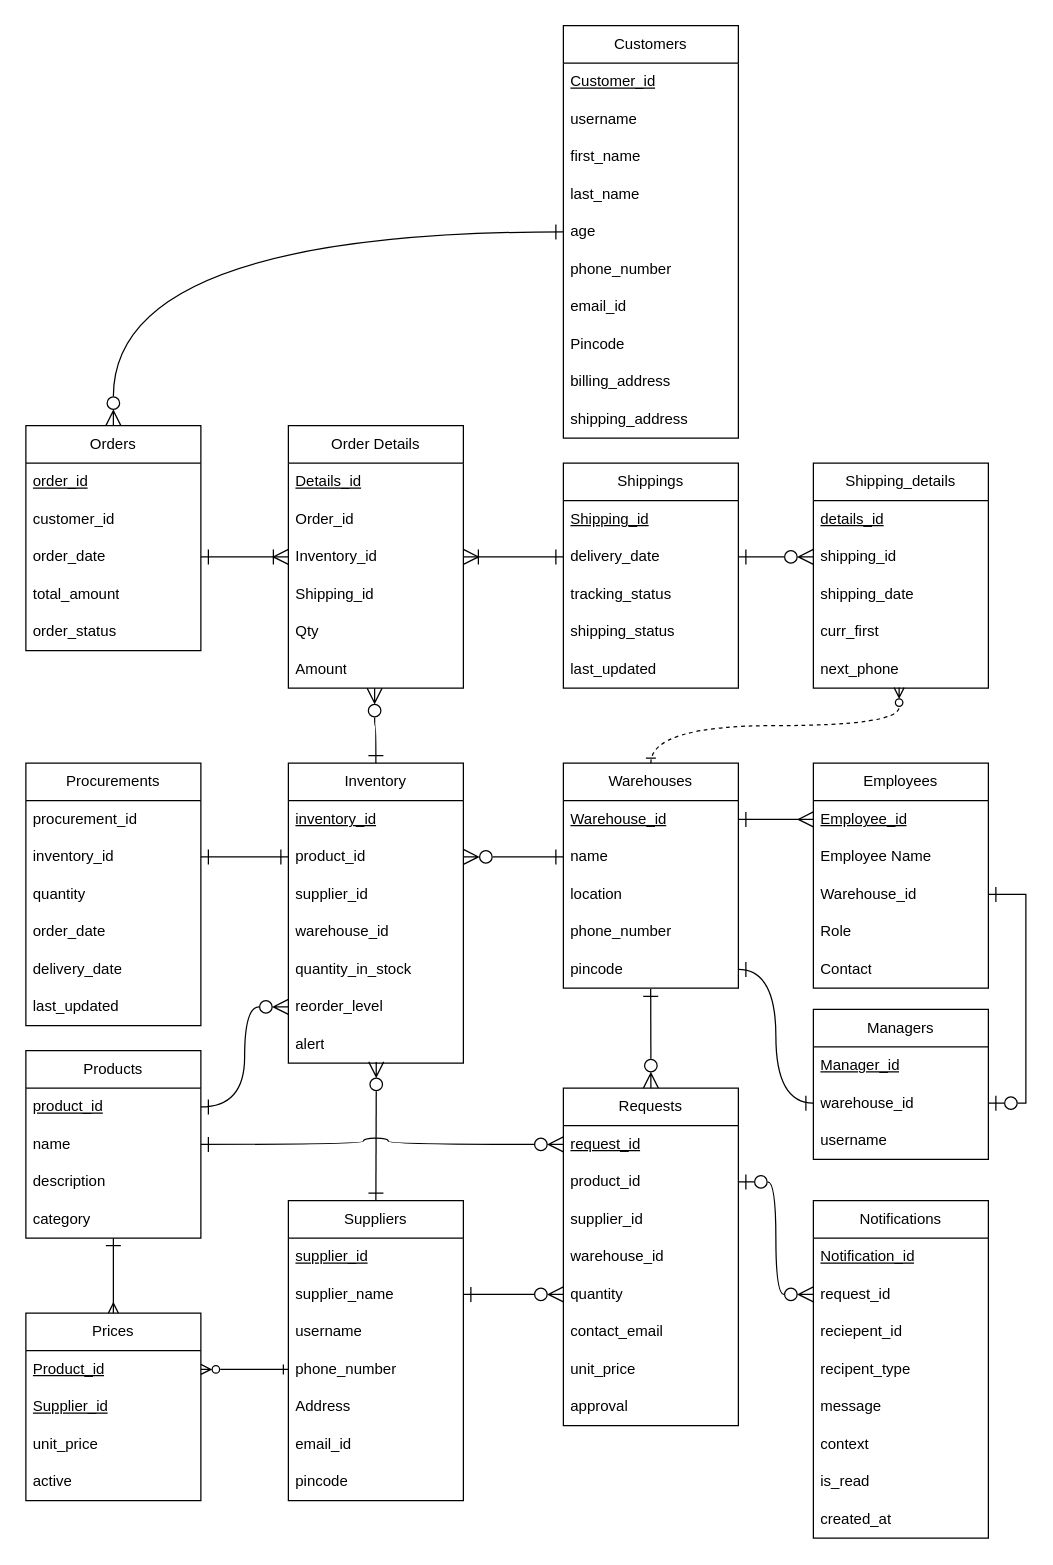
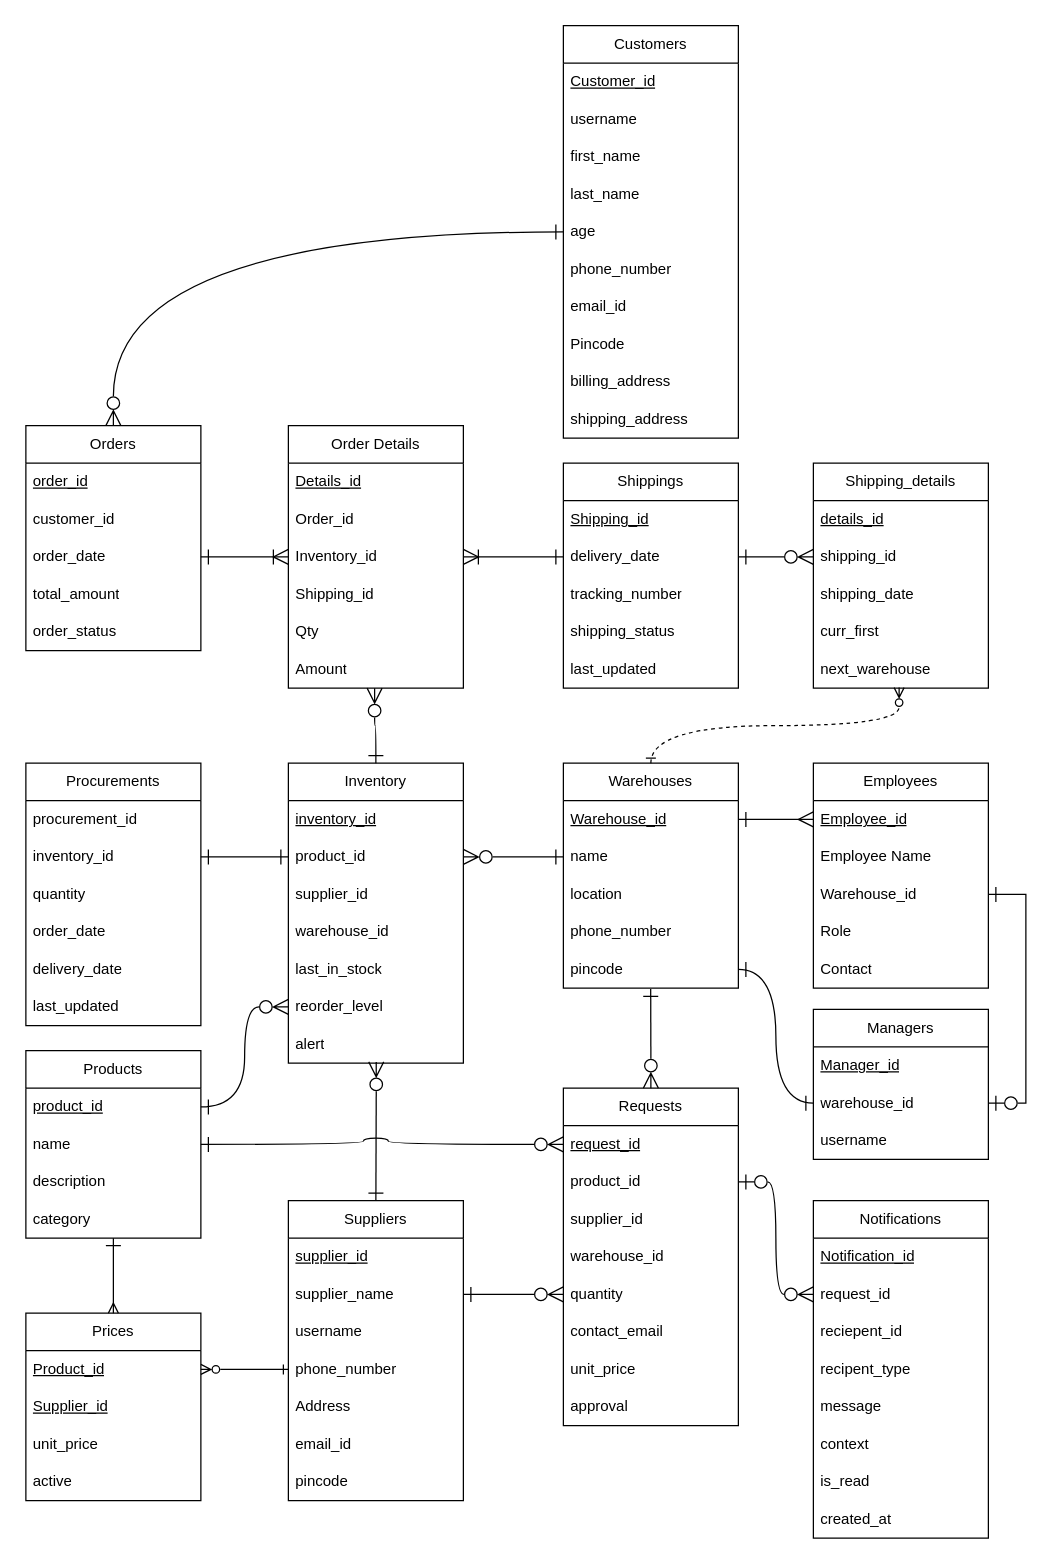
node "tracking_status": label "tracking_status" -> "tracking_number"
node "next_phone": label "next_phone" -> "next_warehouse"
node "quantity_in_stock": label "quantity_in_stock" -> "last_in_stock"
